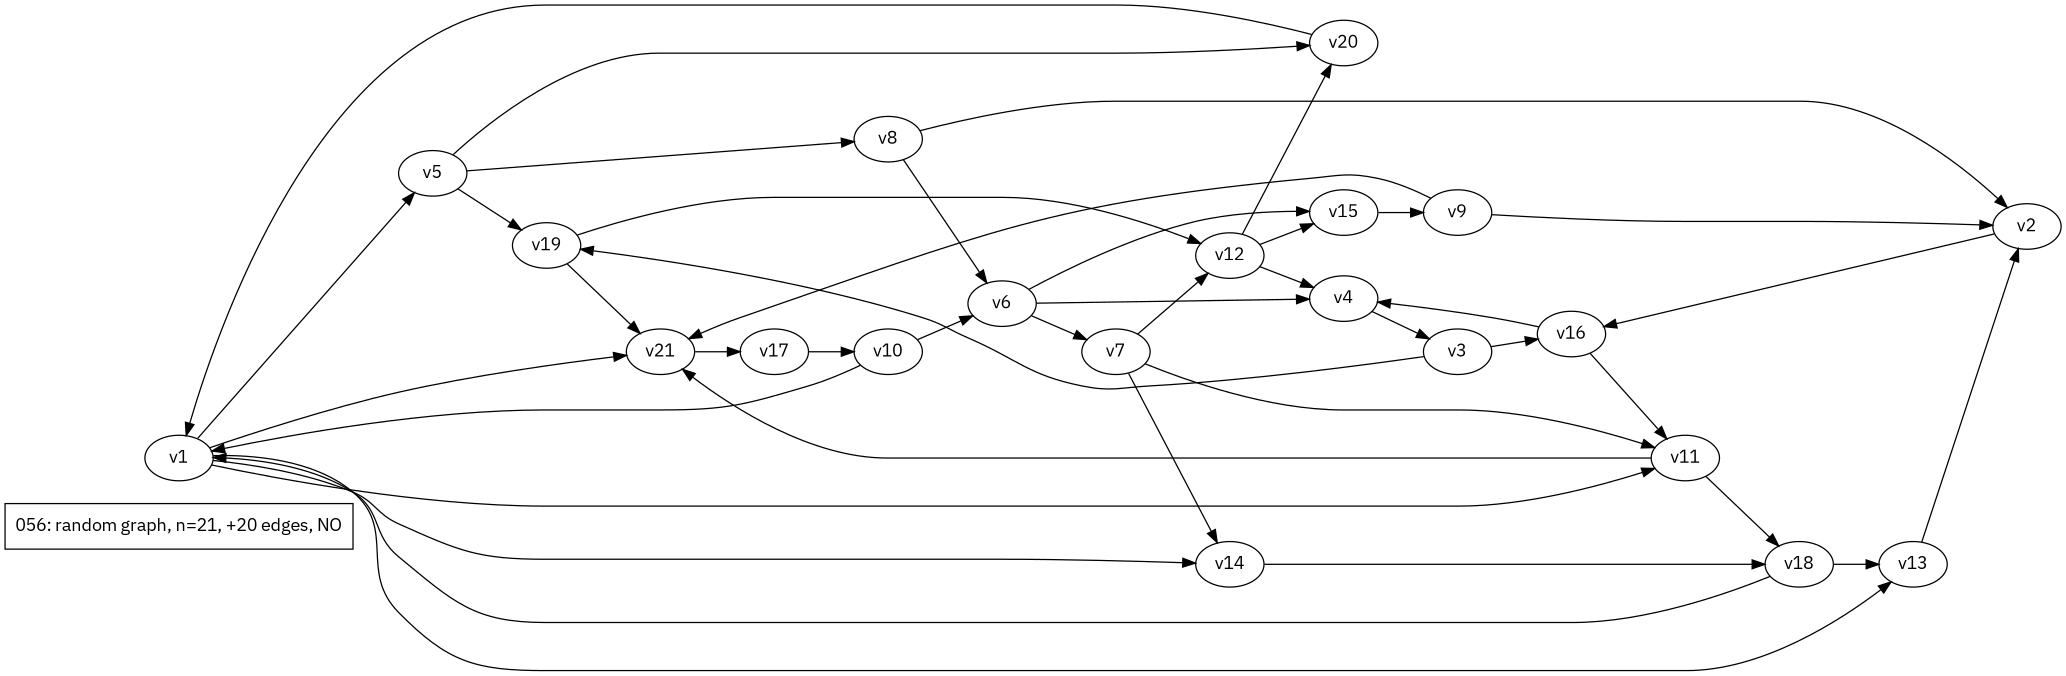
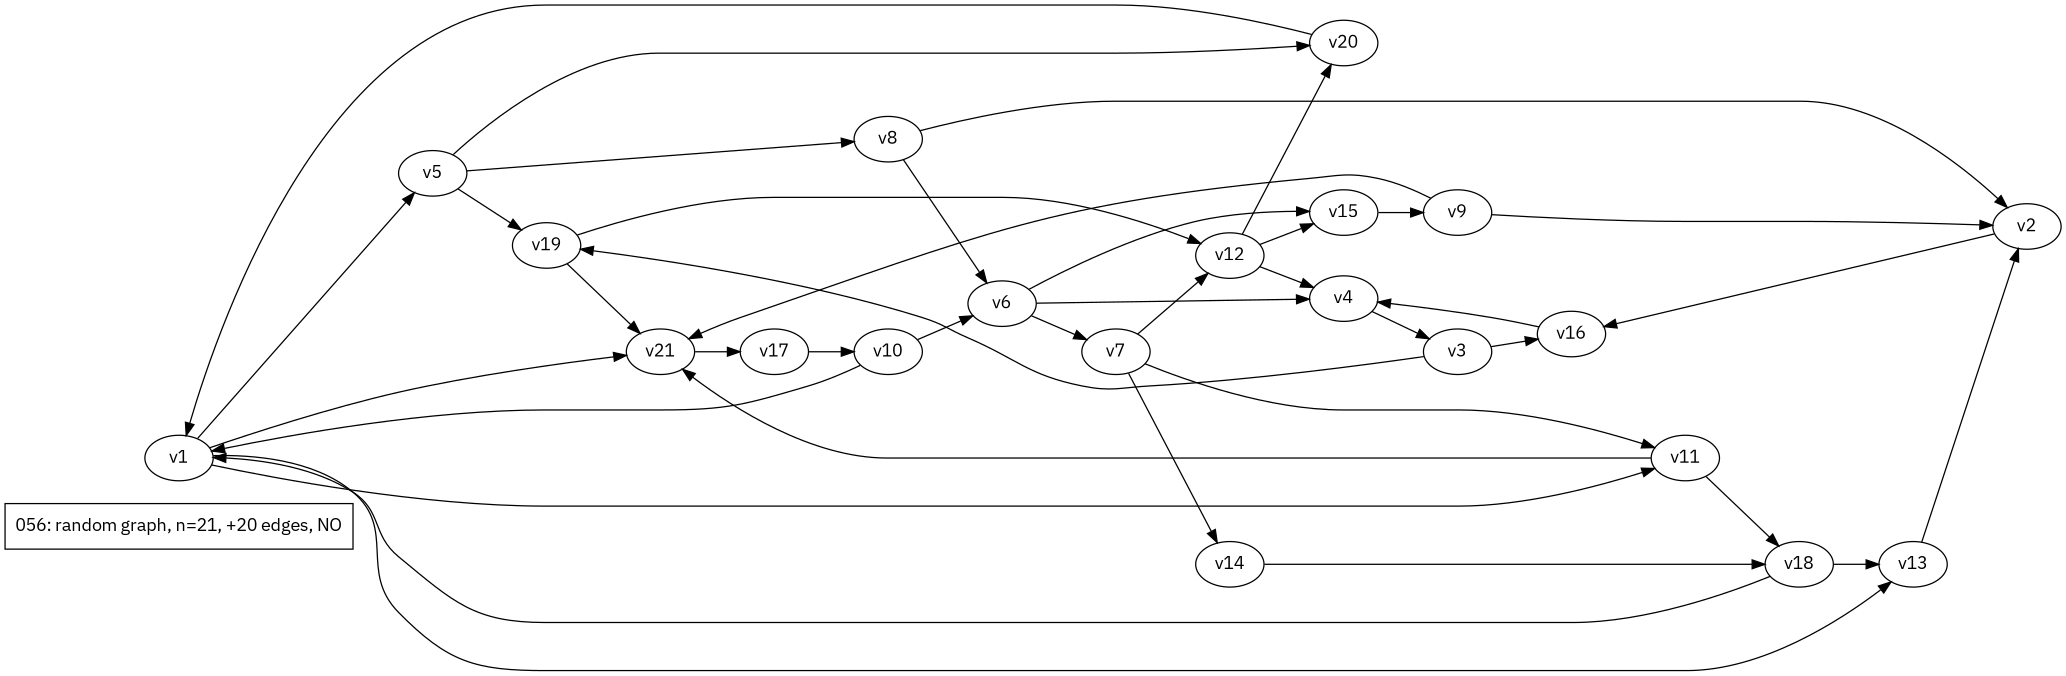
edge "v16" -> "v11": removed
edge "v1" -> "v14": removed
